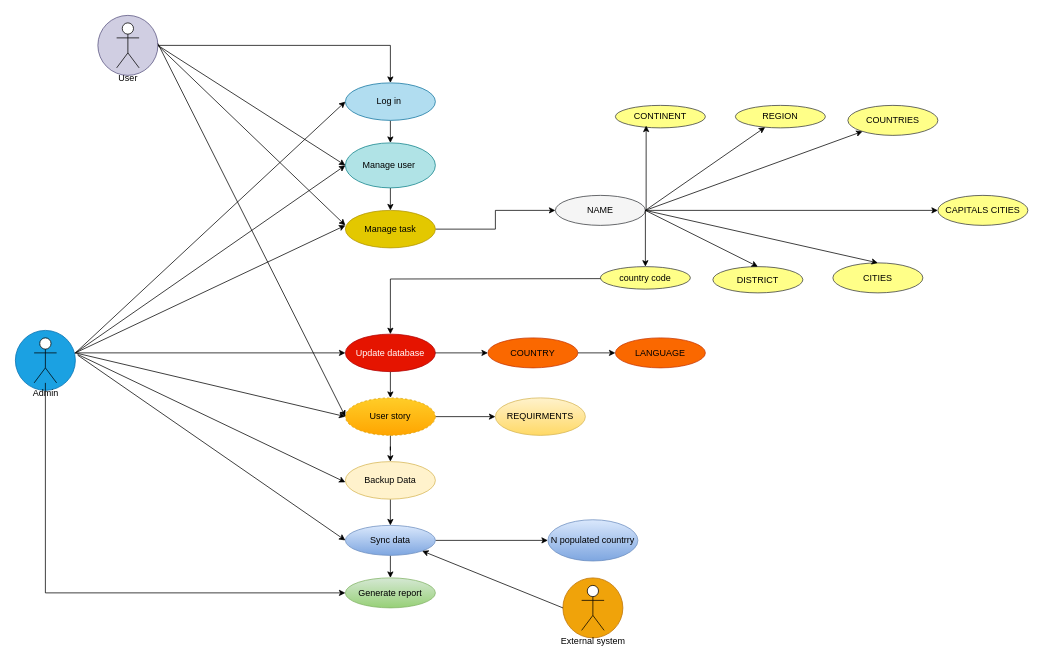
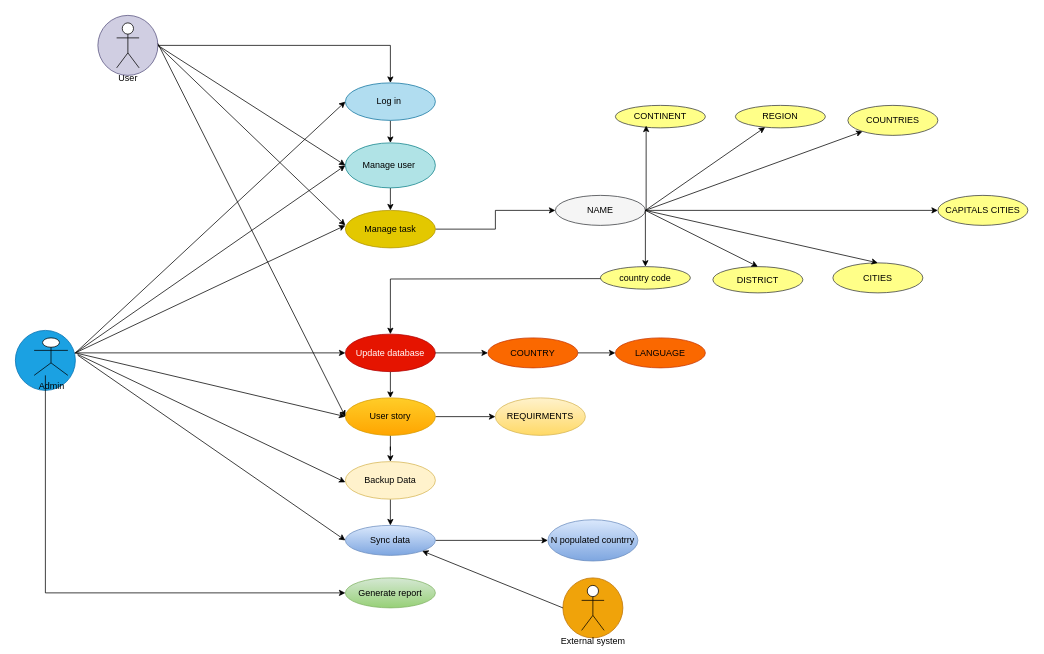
node "Admin": size 23x45 -> 34x38
node "User story": style dashed -> solid
edge "Sync data" -> "Generate report": removed
